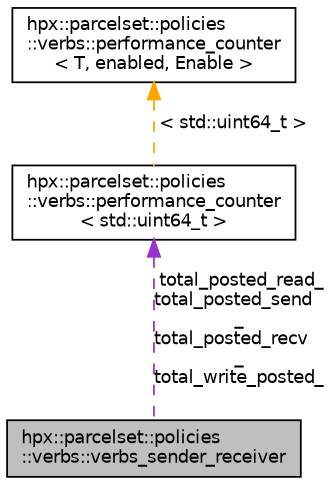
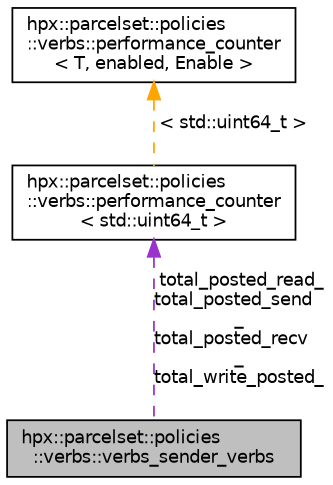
node "hpx::parcelset::policies ::verbs::verbs_sender_receiver": label "hpx::parcelset::policies ::verbs::verbs_sender_receiver" -> "hpx::parcelset::policies ::verbs::verbs_sender_verbs"
